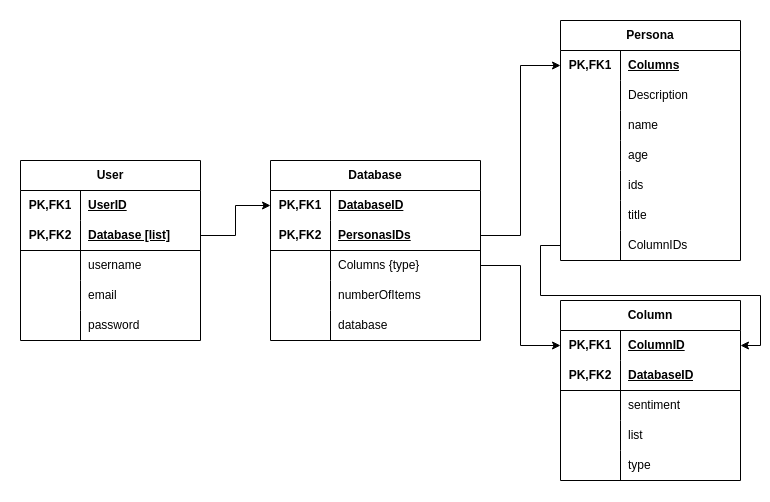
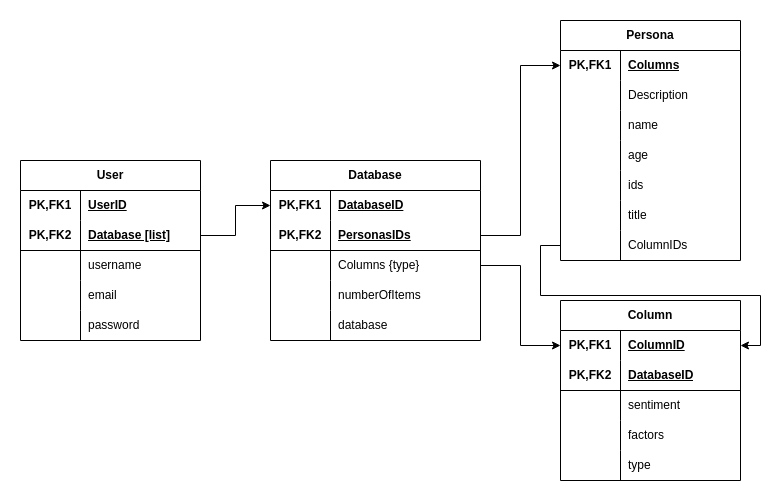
node "list": label "list" -> "factors"
